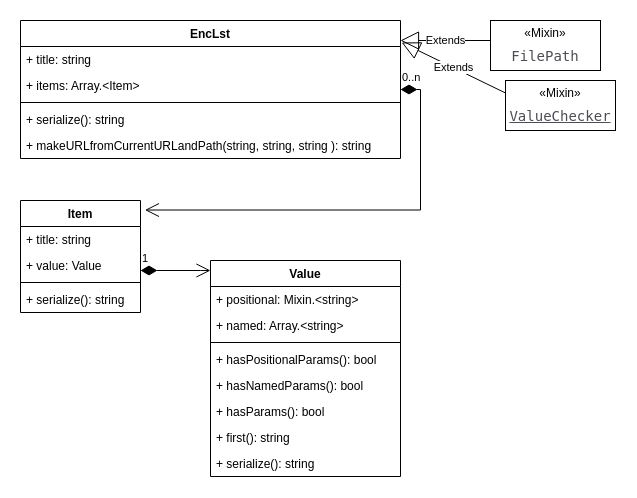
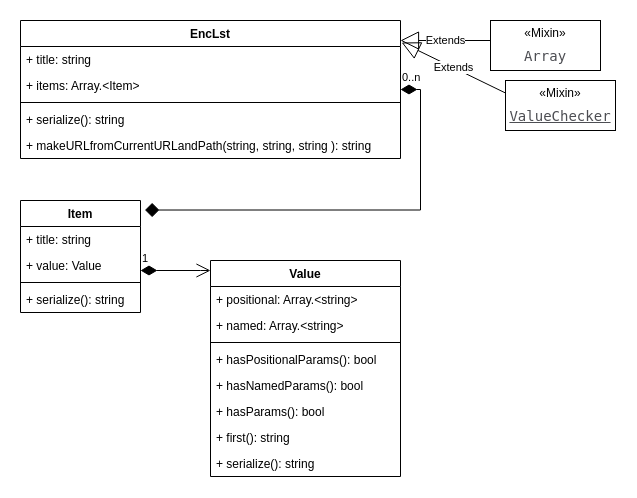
node "«Mixin» FilePath": label "«Mixin» FilePath" -> "«Mixin» Array"
edge "+ items: Array.<Item>" -- "Item": arrowhead open -> diamond
node "+ positional: Mixin.<string>": label "+ positional: Mixin.<string>" -> "+ positional: Array.<string>"
